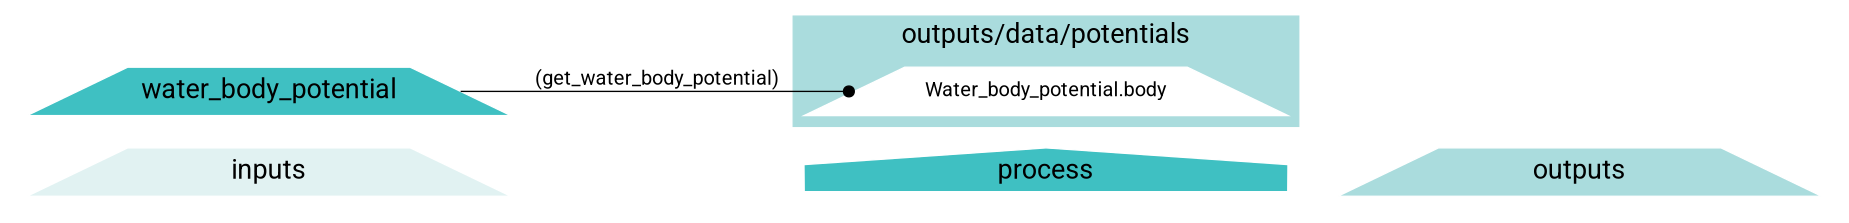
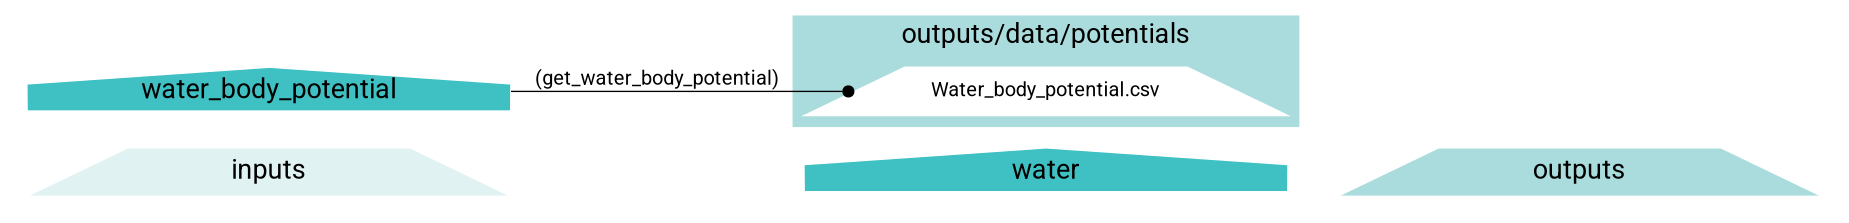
node "water_body_potential": shape trapezium -> house
node "Water_body_potential.body": label "Water_body_potential.body" -> "Water_body_potential.csv"
node "process": label "process" -> "water"
